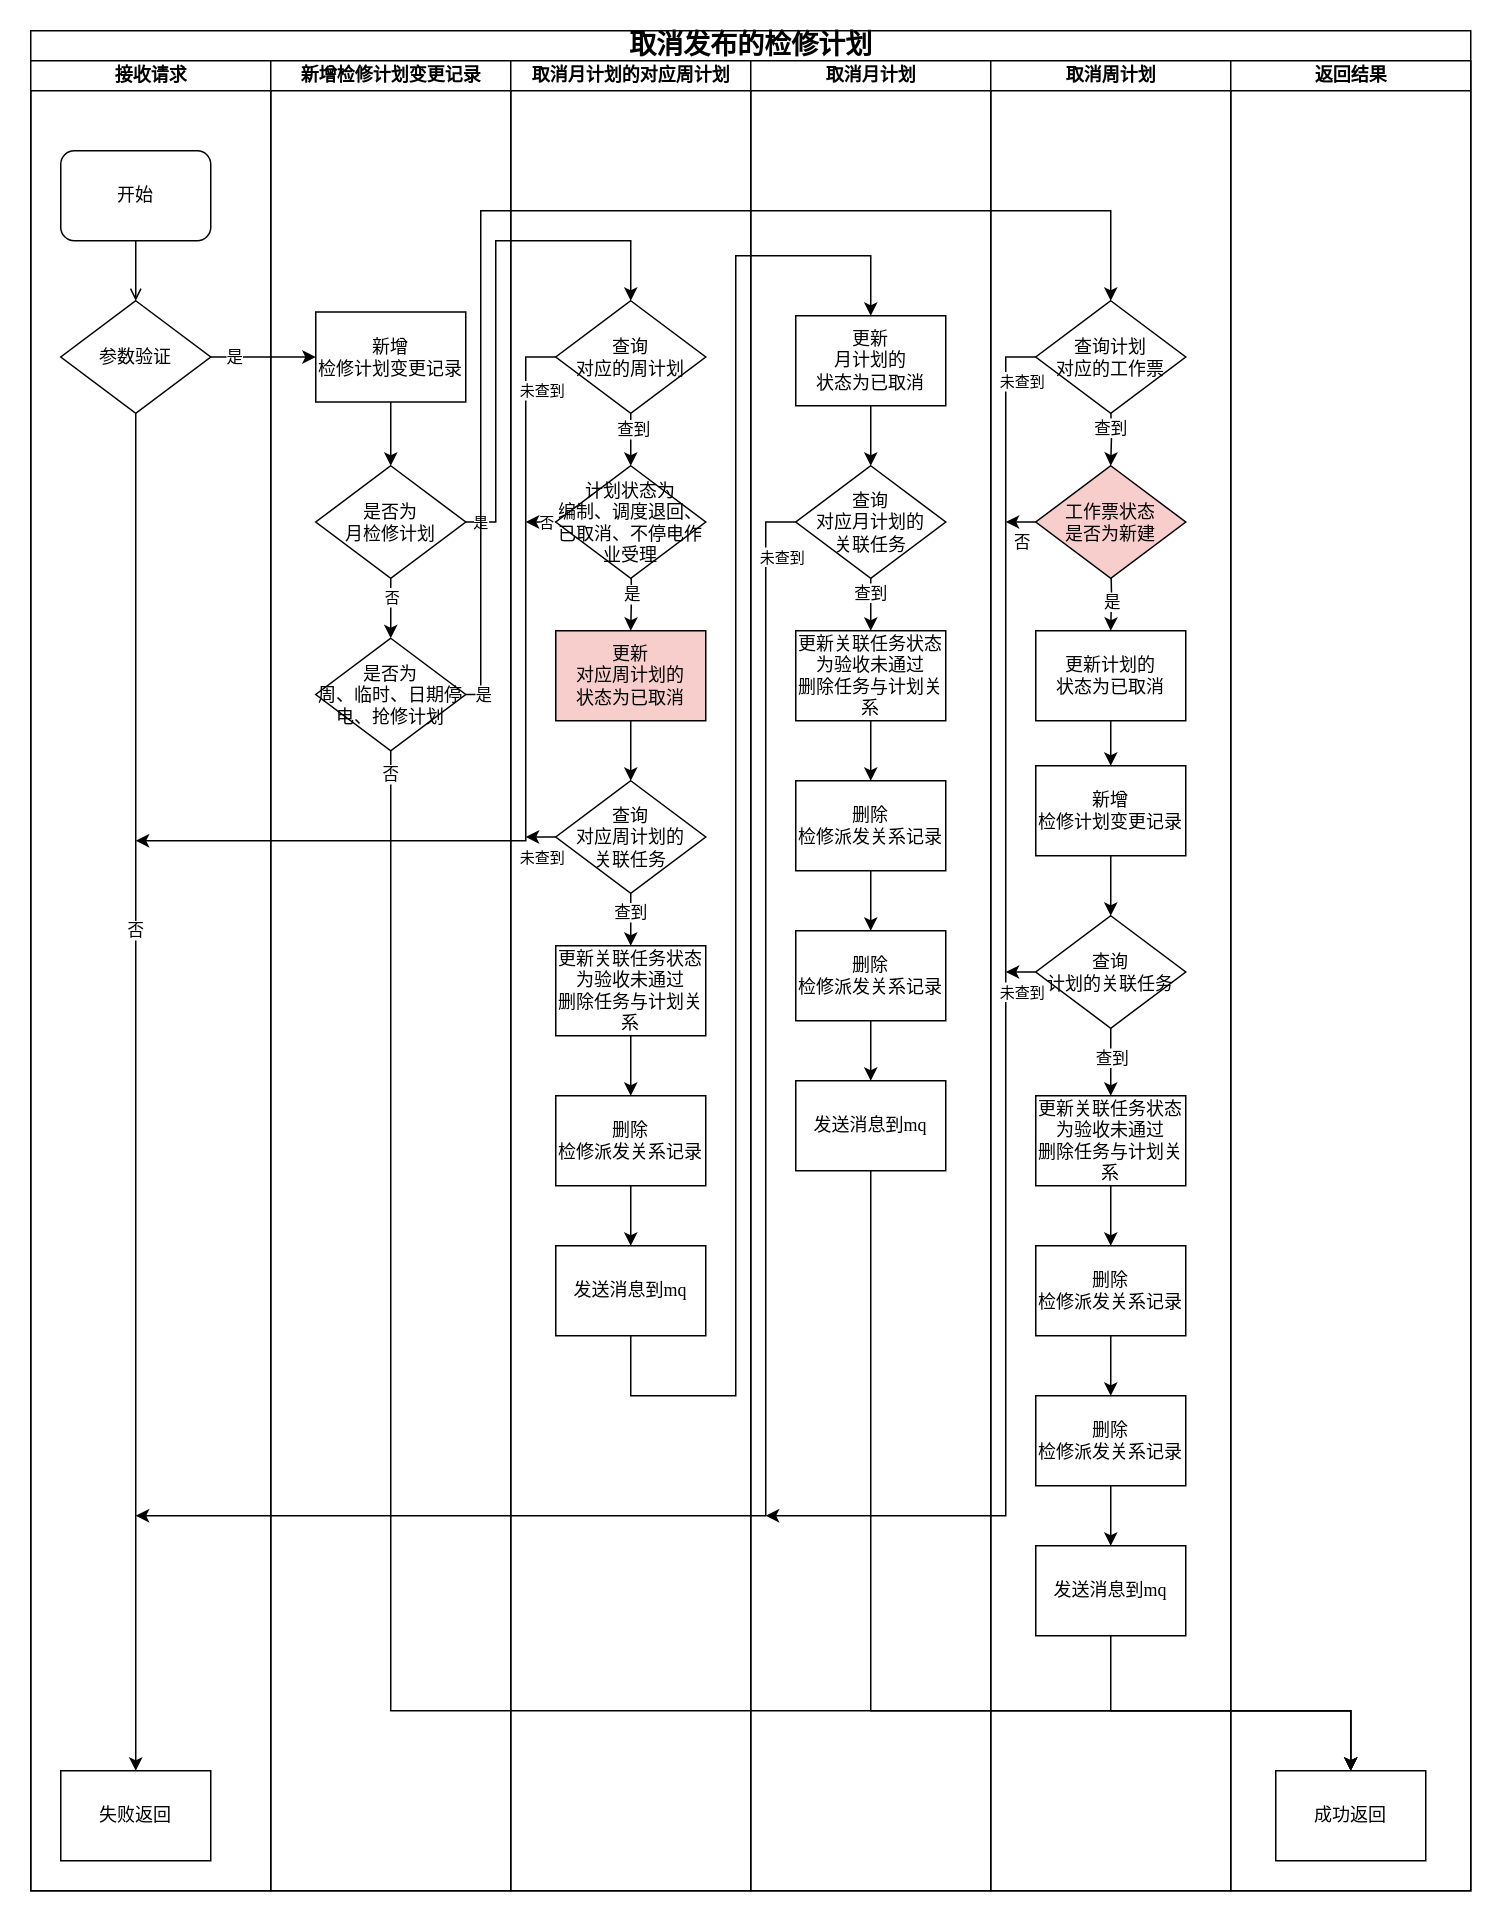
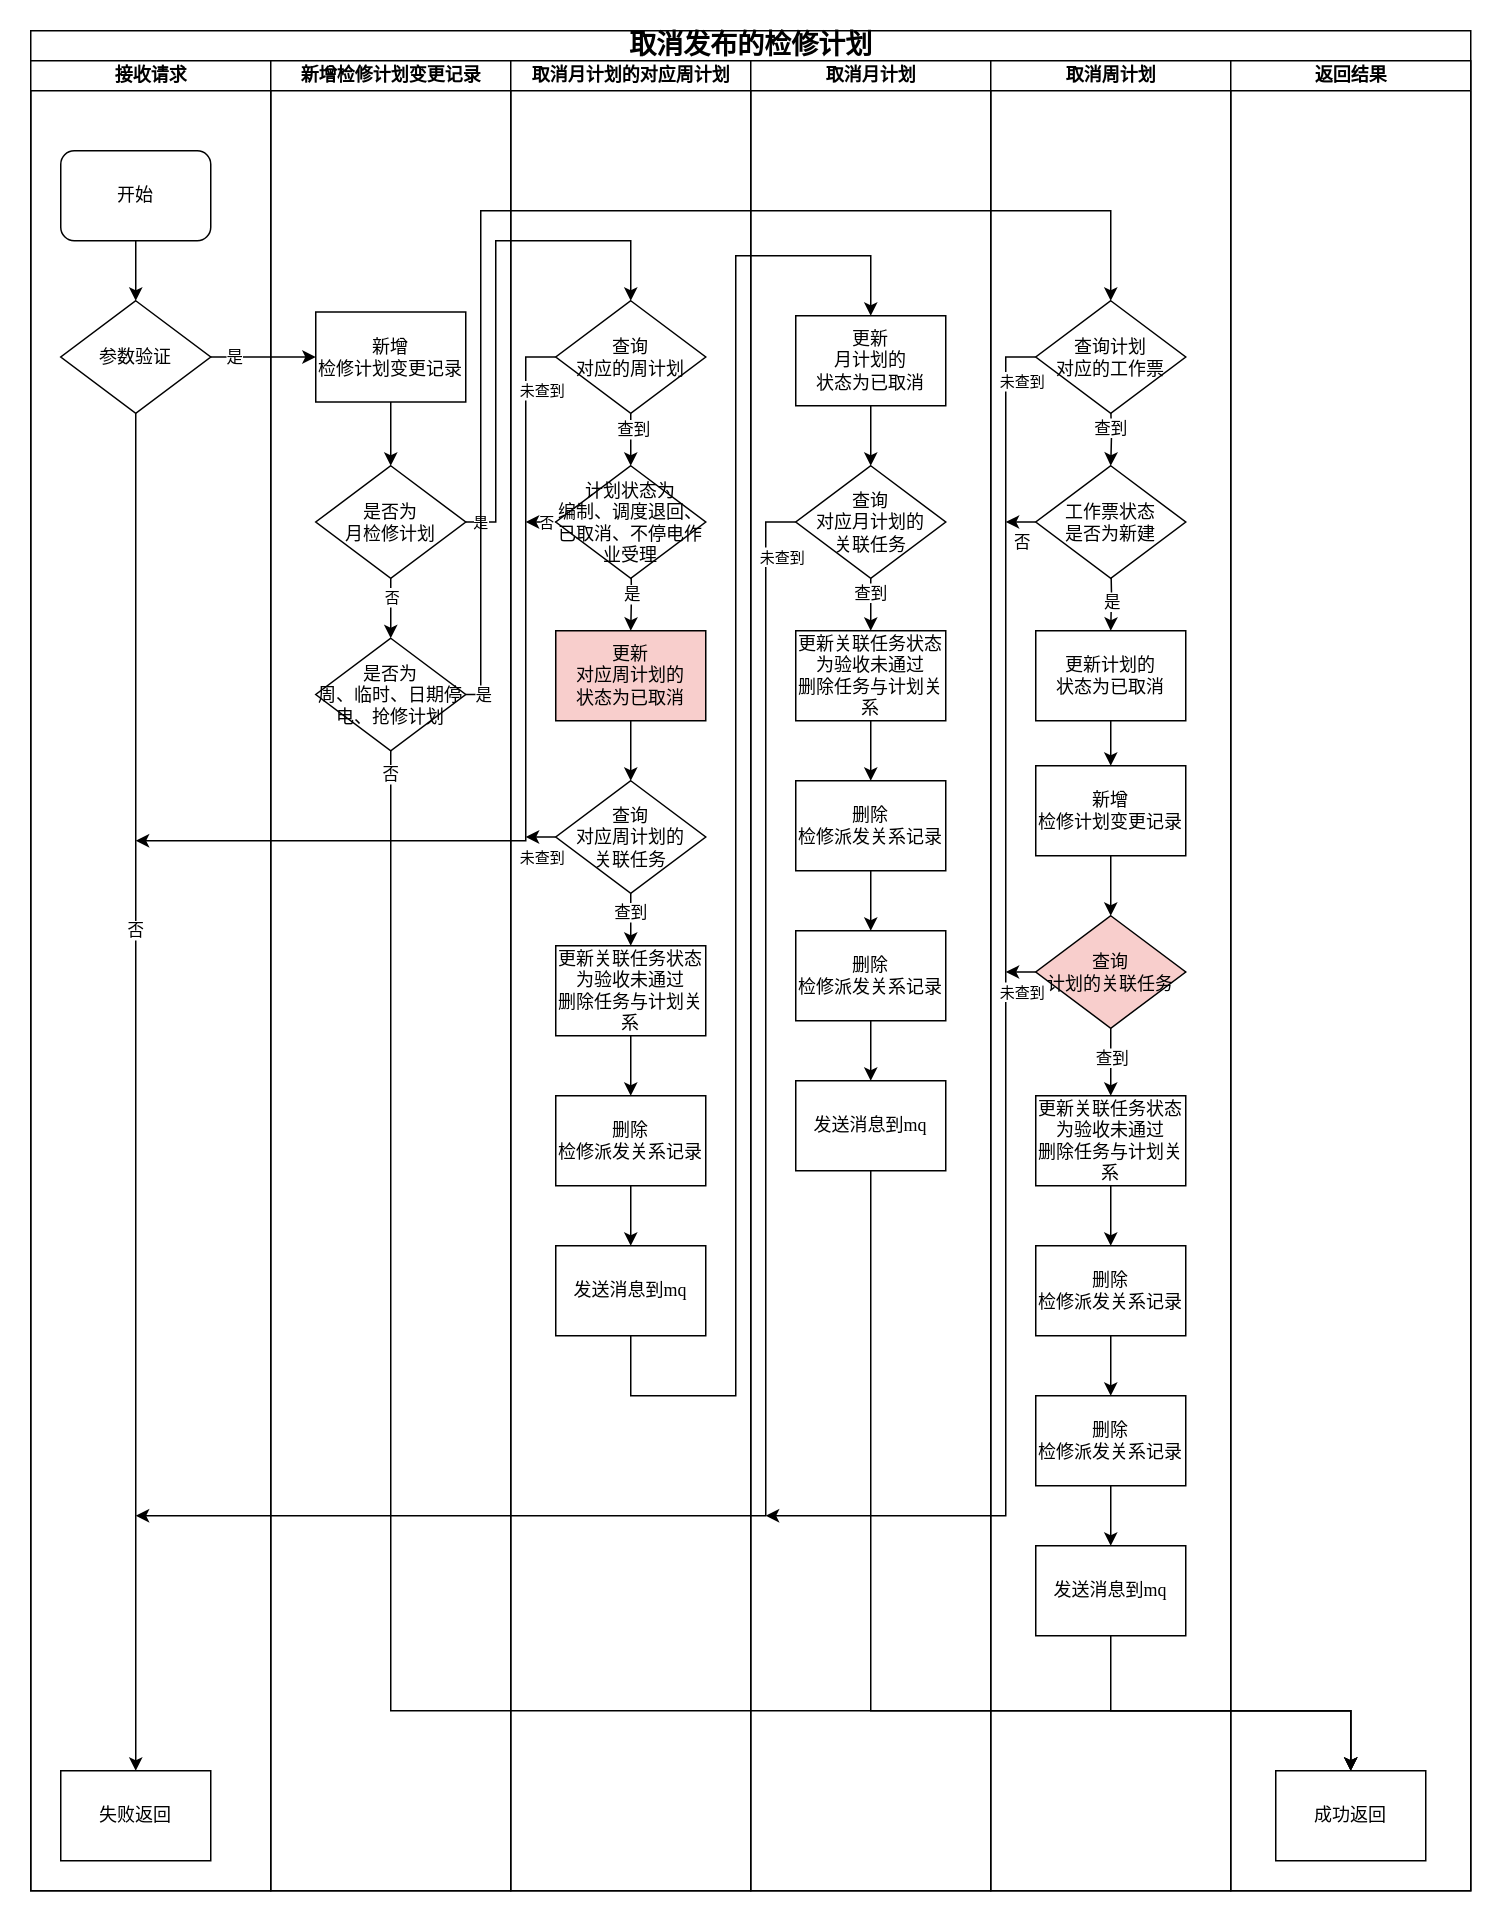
edge "开始" -> "参数验证": arrowhead open -> classic
node "工作票状态 是否为新建": fillcolor #f8cecc -> #ffffff
node "查询 计划的关联任务": fillcolor #ffffff -> #f8cecc
